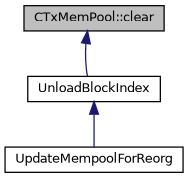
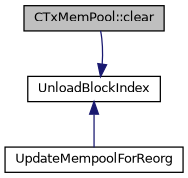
edge "UnloadBlockIndex" -> "CTxMemPool::clear": reversed
